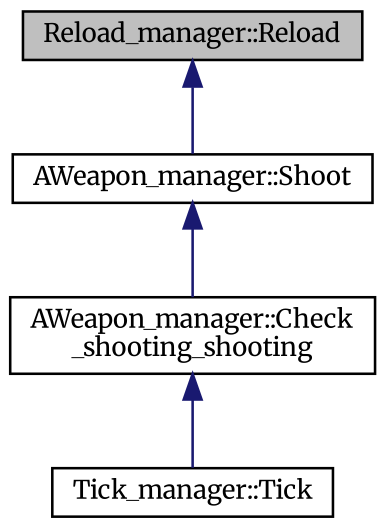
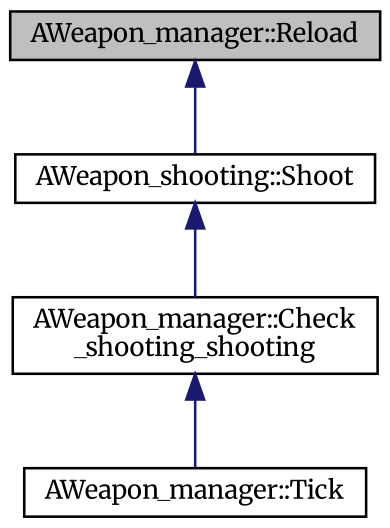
node "Reload_manager::Reload": label "Reload_manager::Reload" -> "AWeapon_manager::Reload"
node "AWeapon_manager::Shoot": label "AWeapon_manager::Shoot" -> "AWeapon_shooting::Shoot"
node "Tick_manager::Tick": label "Tick_manager::Tick" -> "AWeapon_manager::Tick"
